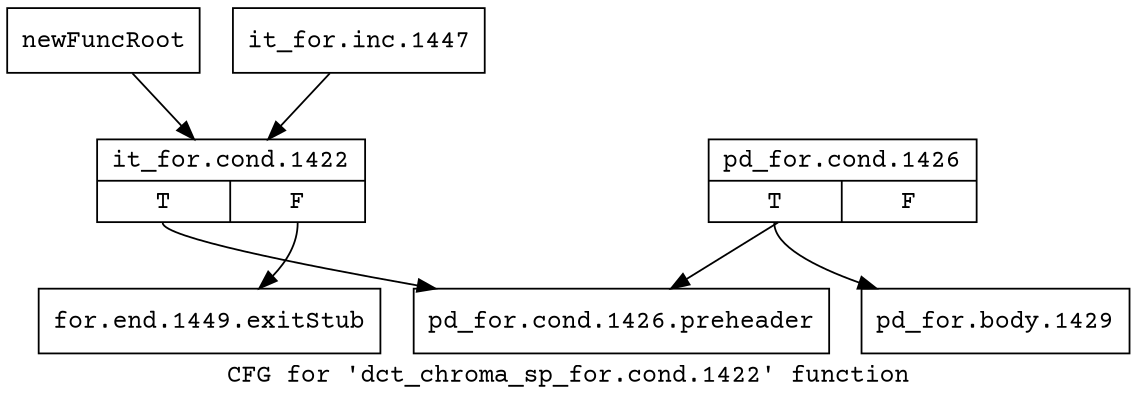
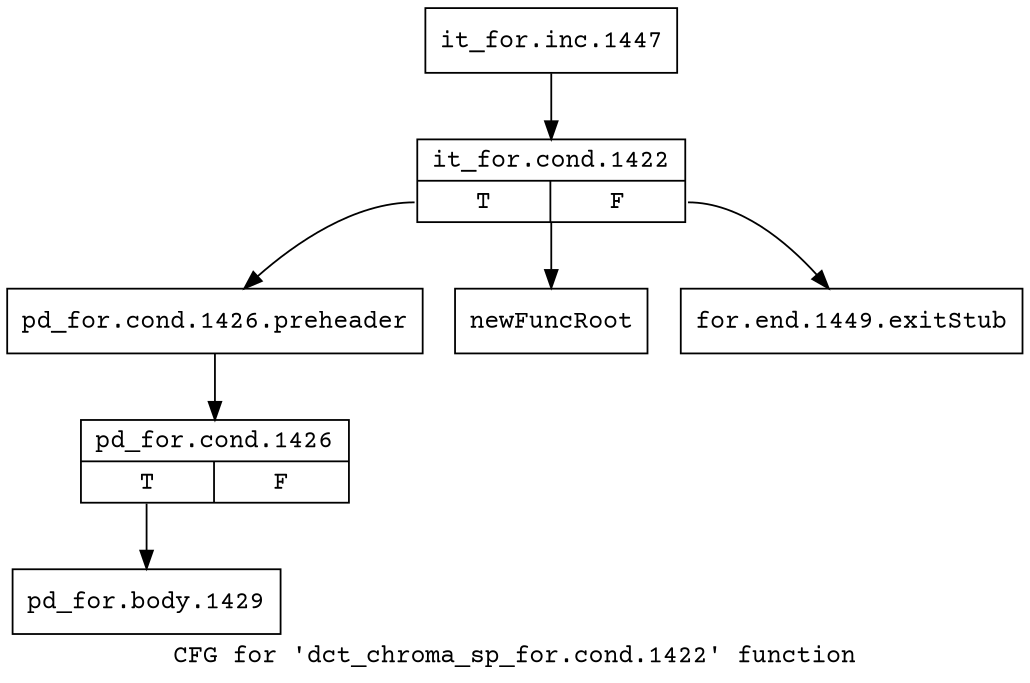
edge "newFuncRoot" -> "it_for.cond.1422": reversed
edge "pd_for.cond.1426" -> "pd_for.cond.1426.preheader": reversed
